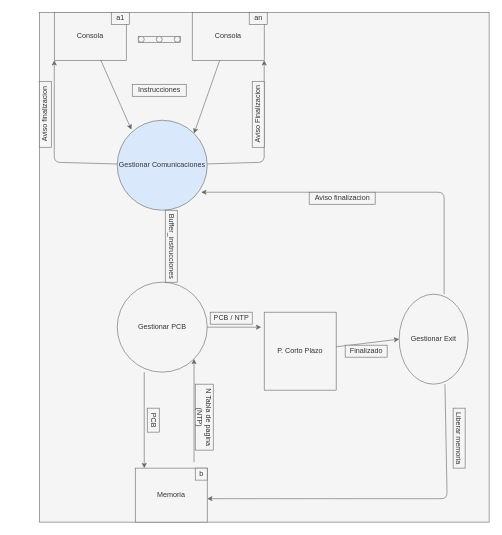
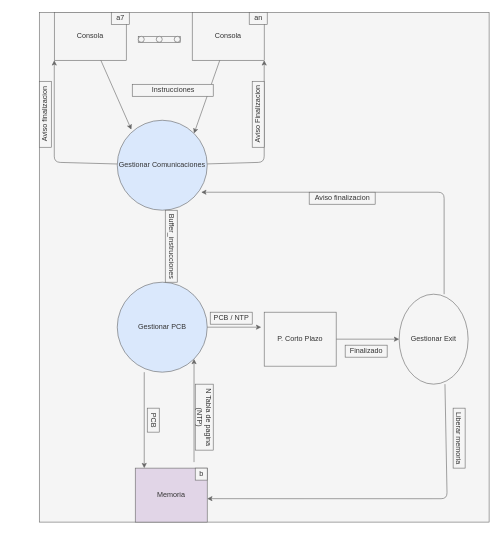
node "a1": label "a1" -> "a7"
node "Instrucciones": size 54x12 -> 81x12
node "Gestionar PCB": fillcolor #f5f5f5 -> #dae8fc
node "P. Corto Plazo": size 72x78 -> 72x54
node "Memoria": fillcolor #f5f5f5 -> #e1d5e7
